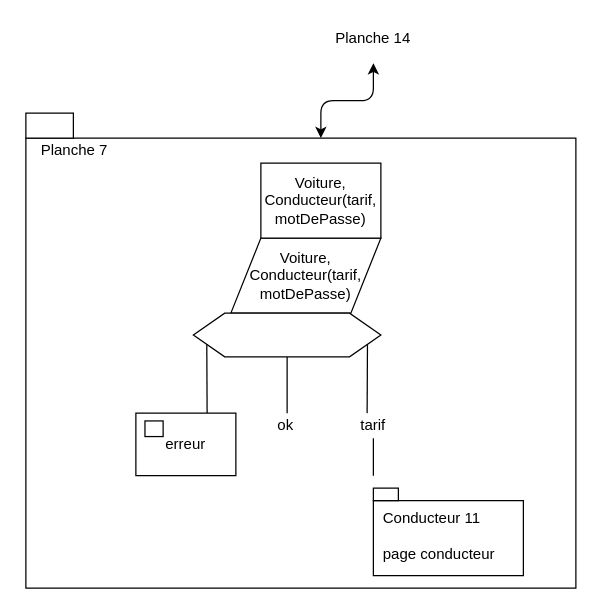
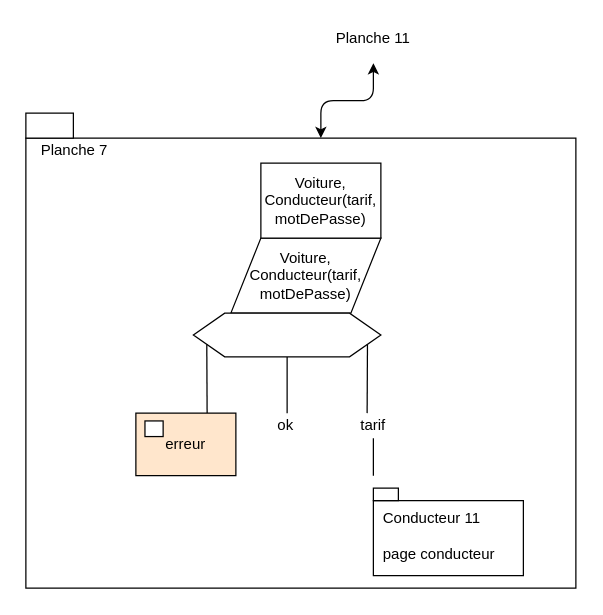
node "Planche 14": label "Planche 14" -> "Planche 11"
node "erreur": fillcolor #ffffff -> #ffe6cc
